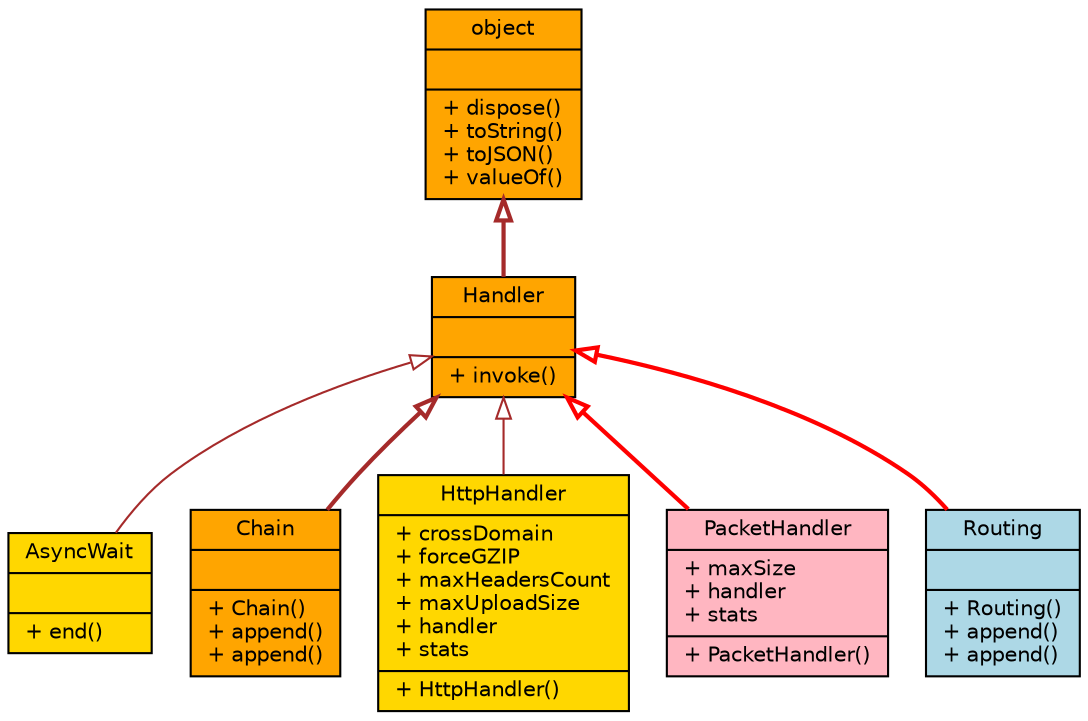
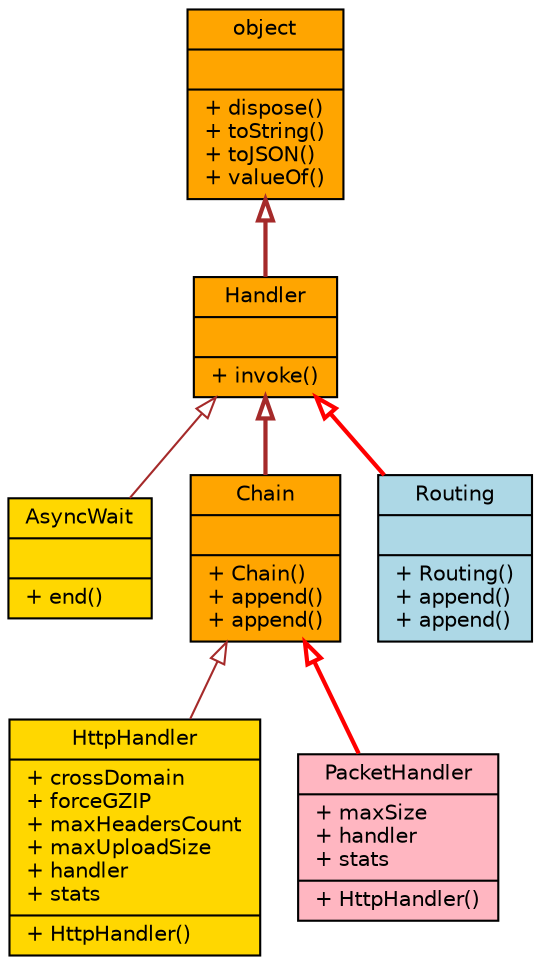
edge "HttpHandler" -> "Handler": now "HttpHandler" -> "Chain"
edge "PacketHandler" -> "Handler": now "PacketHandler" -> "Chain"
node "PacketHandler": text "+ PacketHandler()" -> "+ HttpHandler()"
